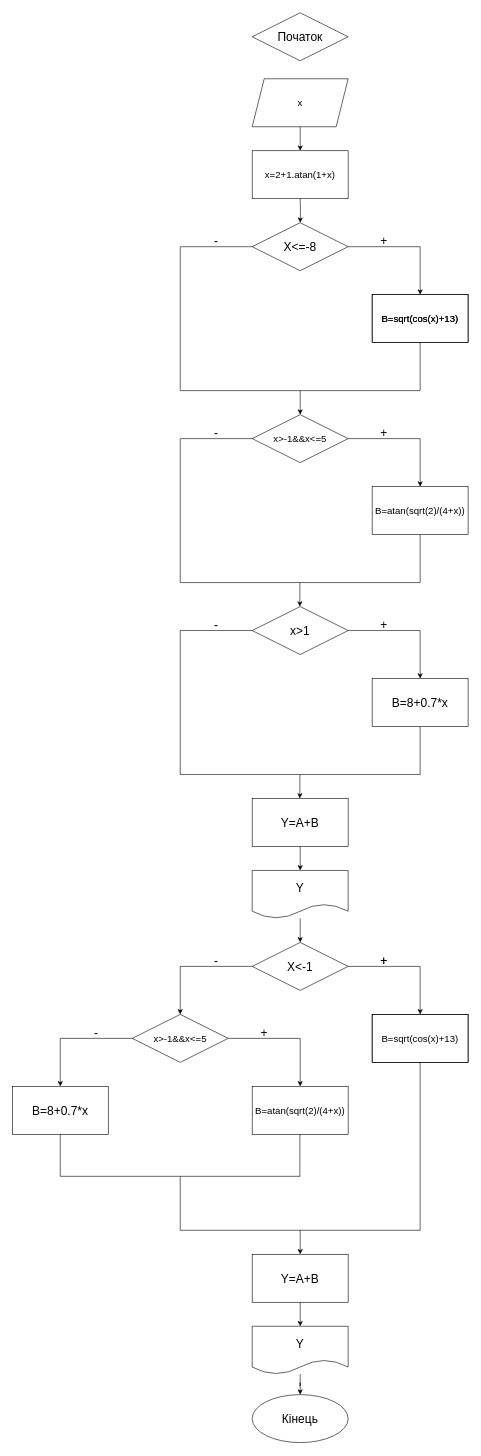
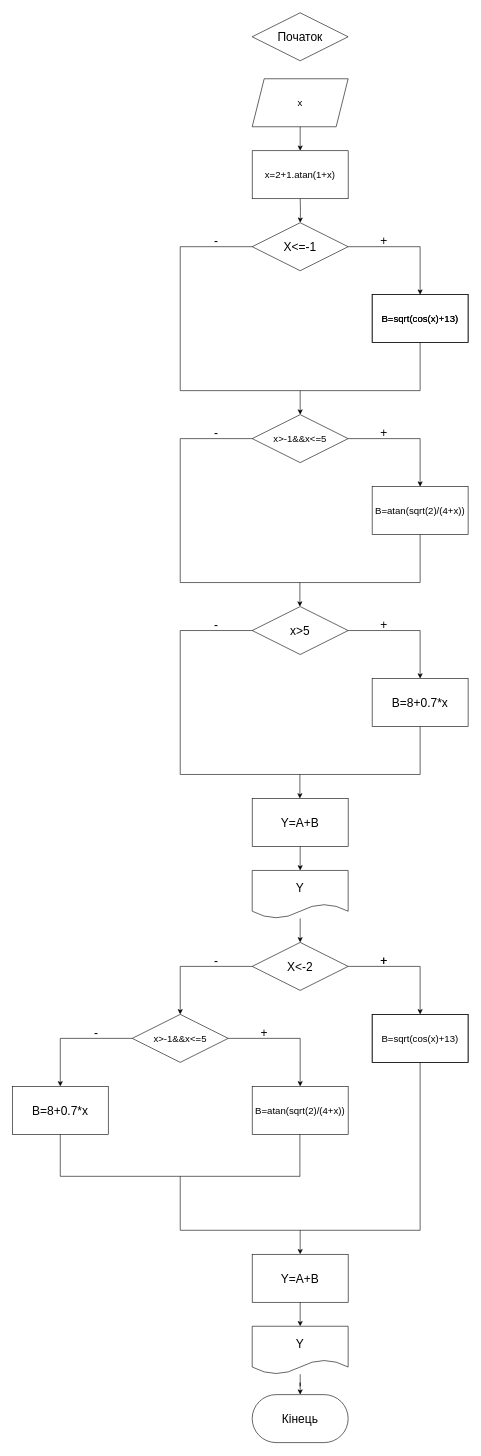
node "X<=-8": label "X<=-8" -> "X<=-1"
node "x>1": label "x>1" -> "x>5"
node "X<-1": label "X<-1" -> "X<-2"
node "Кінець": shape ellipse -> rounded rectangle
